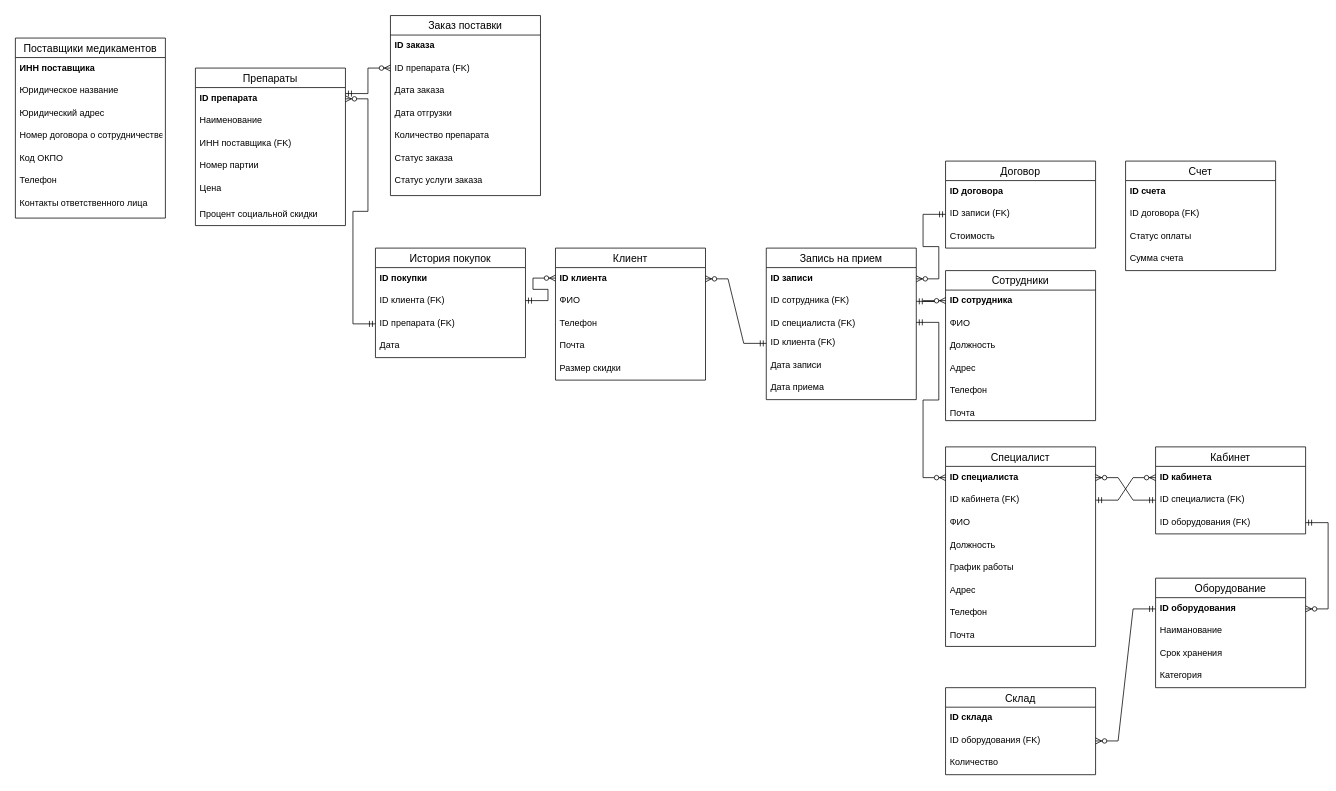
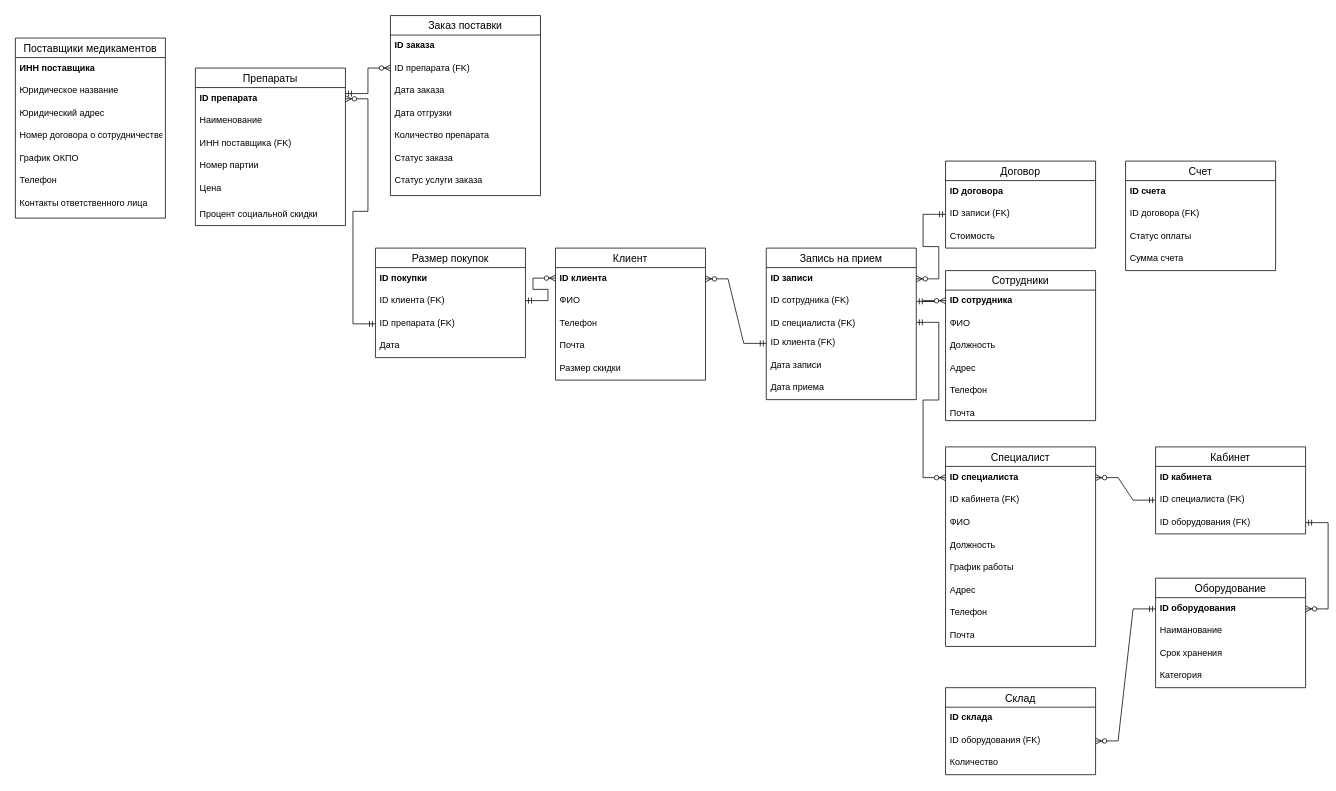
node "Код ОКПО": label "Код ОКПО" -> "График ОКПО"
node "История покупок": label "История покупок" -> "Размер покупок"
edge "ID кабинета" -- "ID кабинета (FK)": removed
